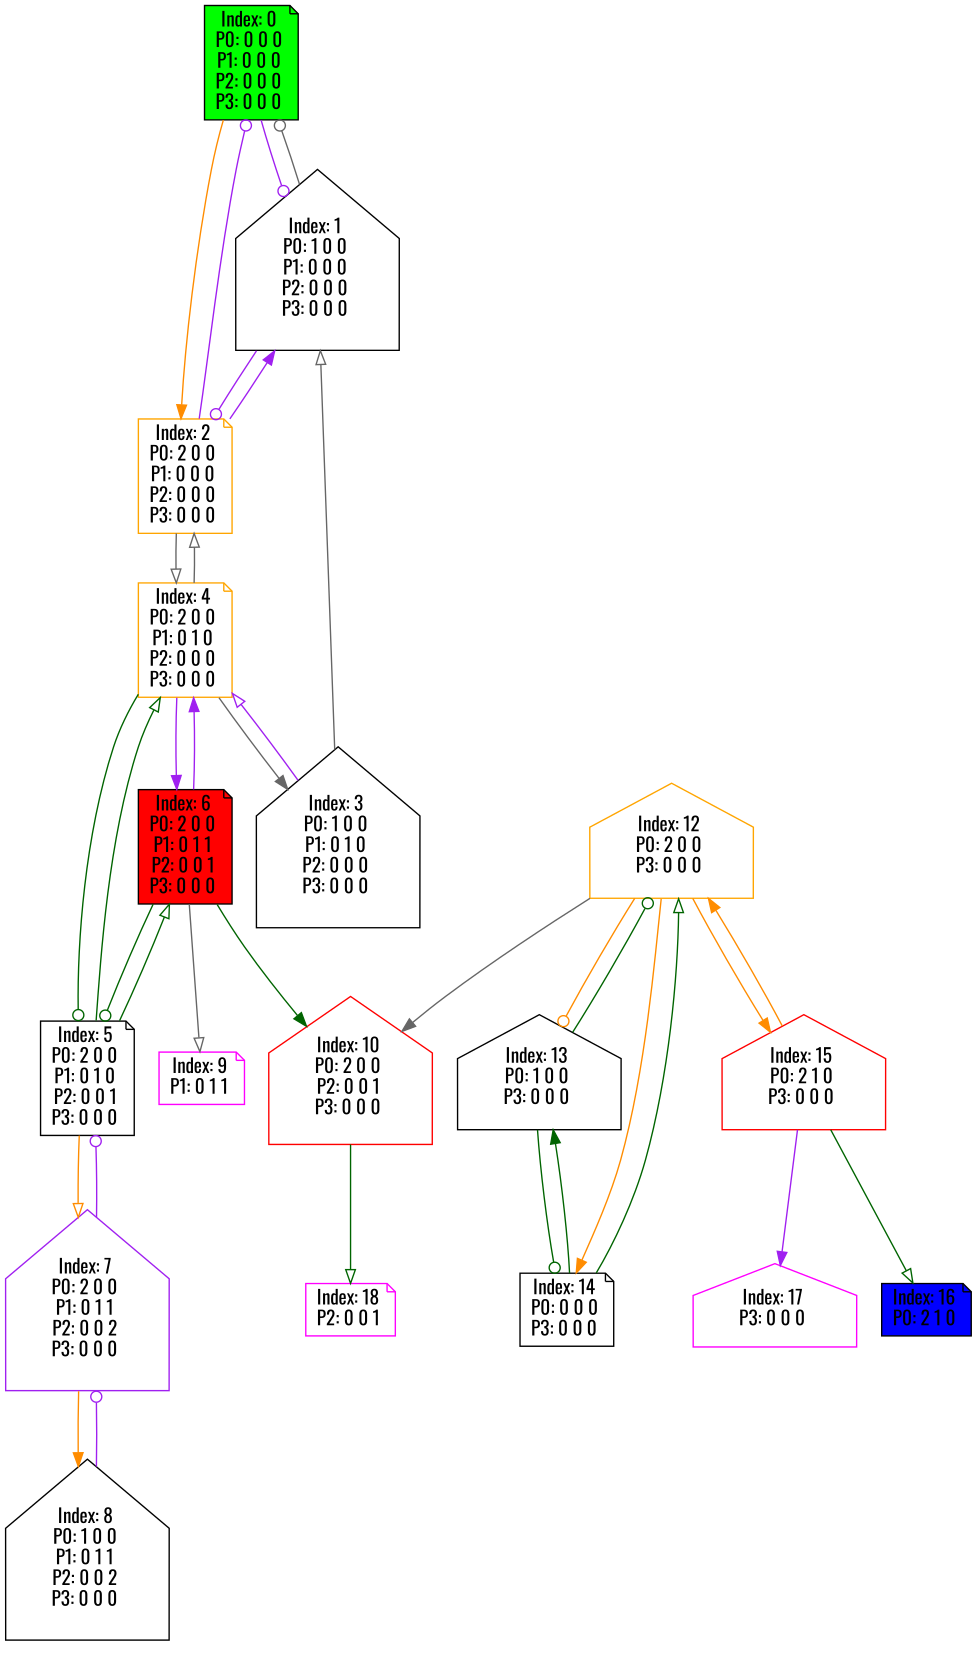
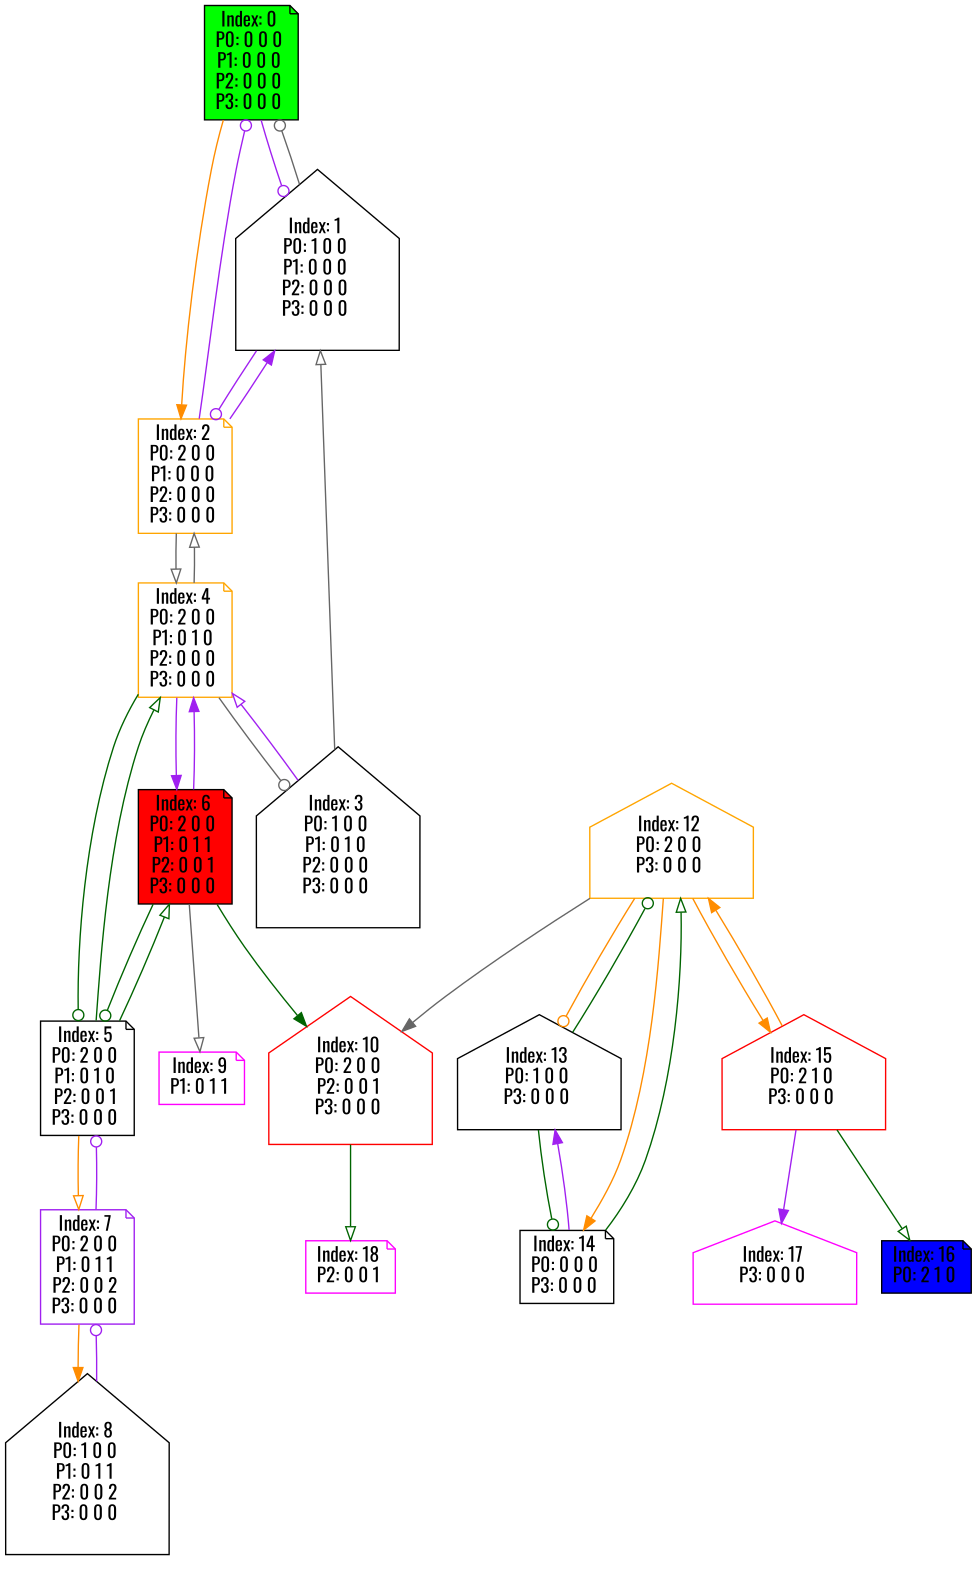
edge "Index: 4 P0: 2 0 0 P1: 0 1 0 P2: 0 0 0 P3: 0 0 0" -> "Index: 3 P0: 1 0 0 P1: 0 1 0 P2: 0 0 0 P3: 0 0 0": arrowhead normal -> odot
edge "Index: 14 P0: 0 0 0 P3: 0 0 0" -> "Index: 13 P0: 1 0 0 P3: 0 0 0": color darkgreen -> purple
node "Index: 7 P0: 2 0 0 P1: 0 1 1 P2: 0 0 2 P3: 0 0 0": shape house -> note
